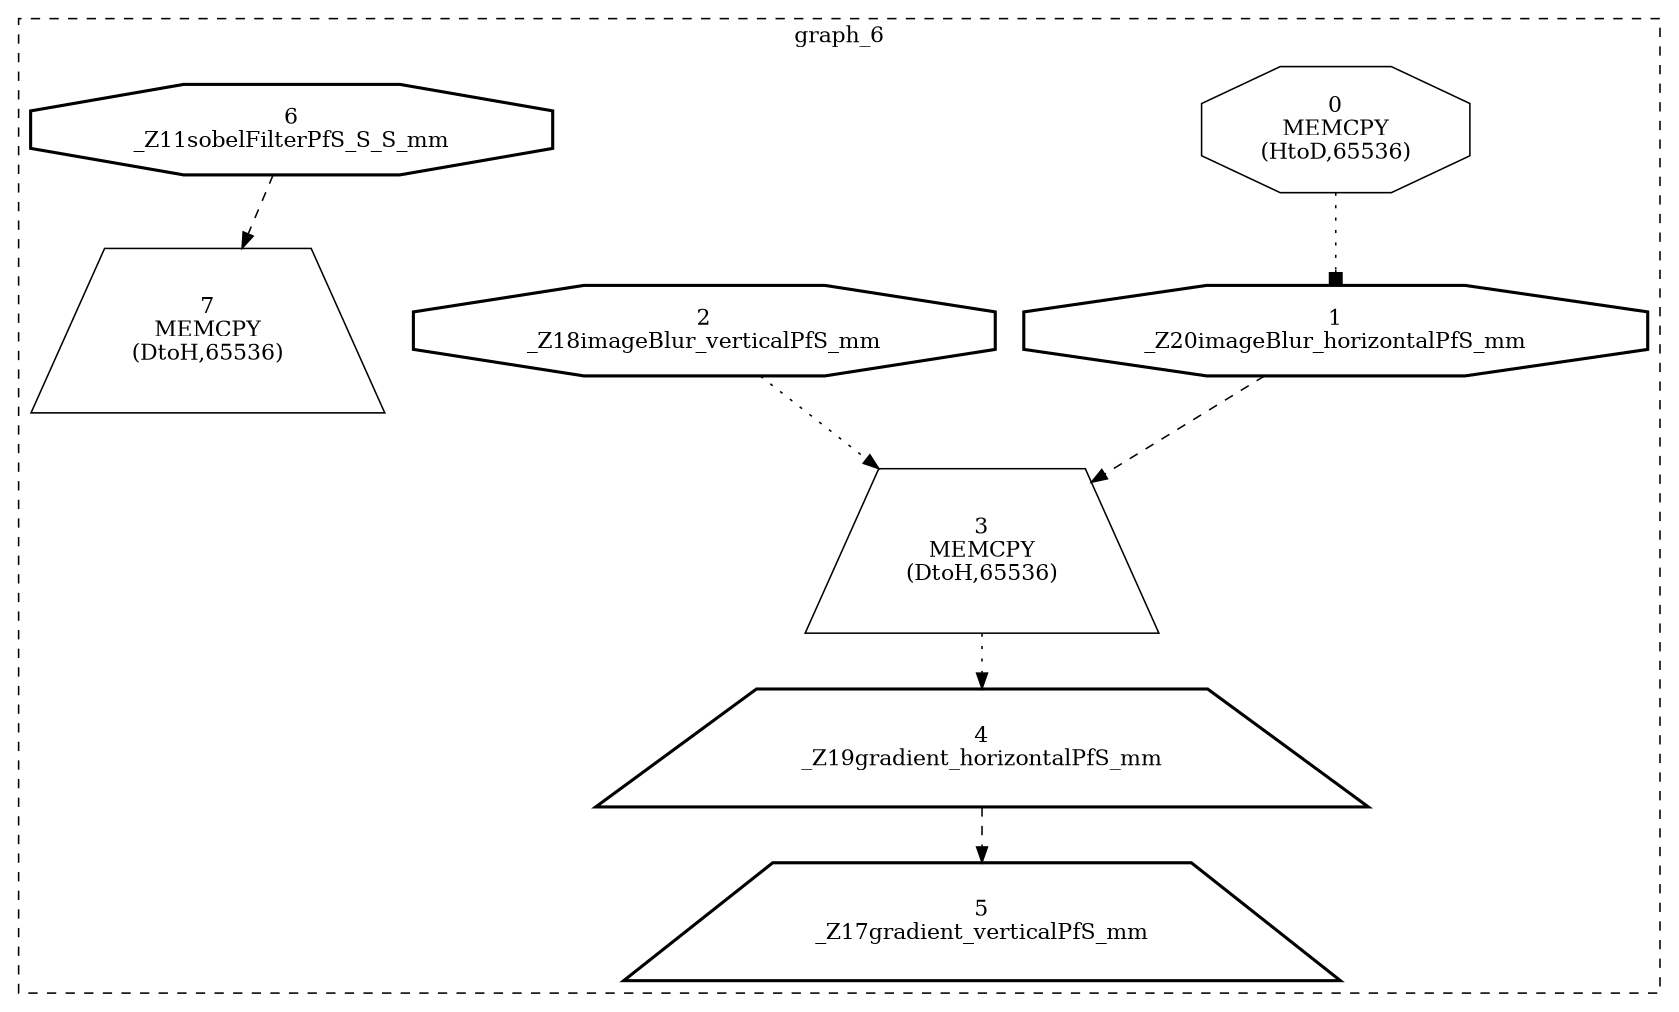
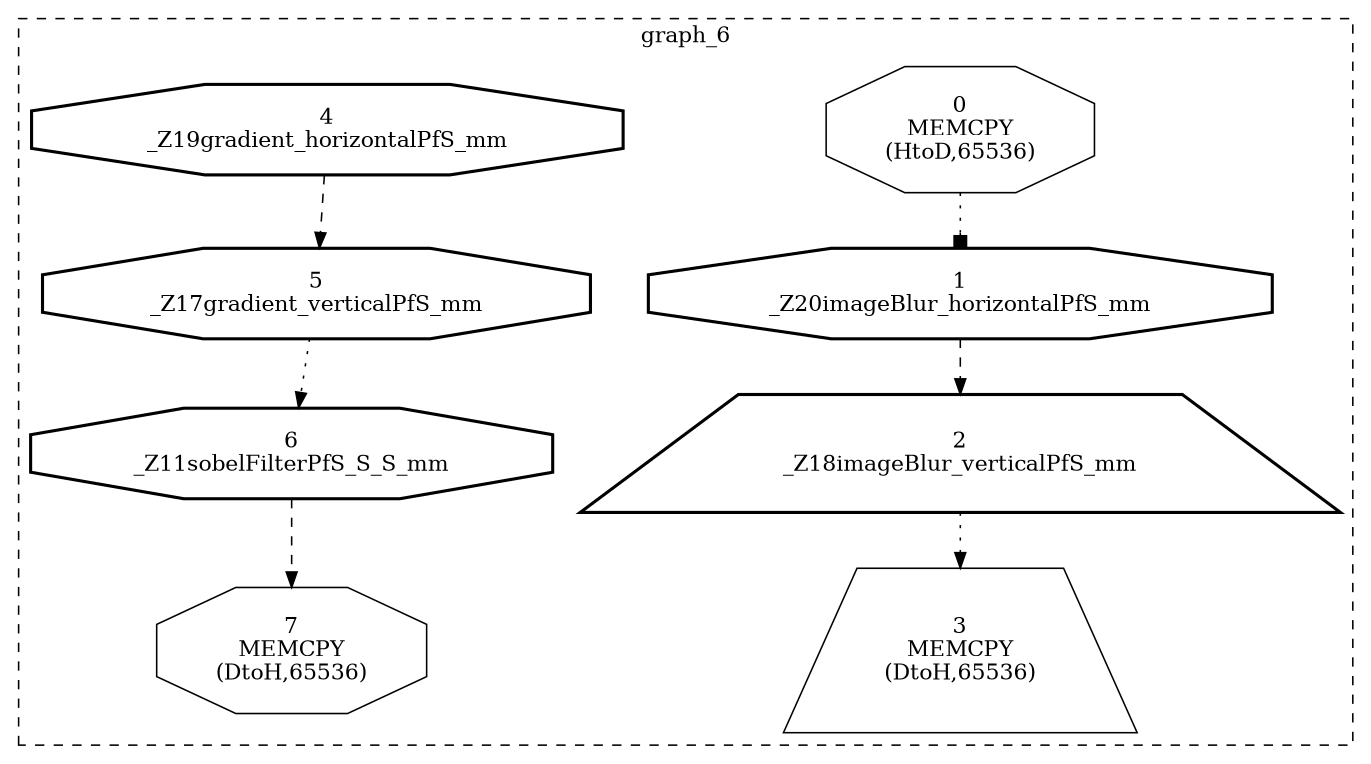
node "7 MEMCPY (DtoH,65536)": shape trapezium -> octagon
node "2 _Z18imageBlur_verticalPfS_mm": shape octagon -> trapezium
edge "5 _Z17gradient_verticalPfS_mm" -> "6 _Z11sobelFilterPfS_S_S_mm": added
edge "1 _Z20imageBlur_horizontalPfS_mm" -> "3 MEMCPY (DtoH,65536)": now "1 _Z20imageBlur_horizontalPfS_mm" -> "2 _Z18imageBlur_verticalPfS_mm"
edge "3 MEMCPY (DtoH,65536)" -> "4 _Z19gradient_horizontalPfS_mm": removed
node "4 _Z19gradient_horizontalPfS_mm": shape trapezium -> octagon
node "5 _Z17gradient_verticalPfS_mm": shape trapezium -> octagon
